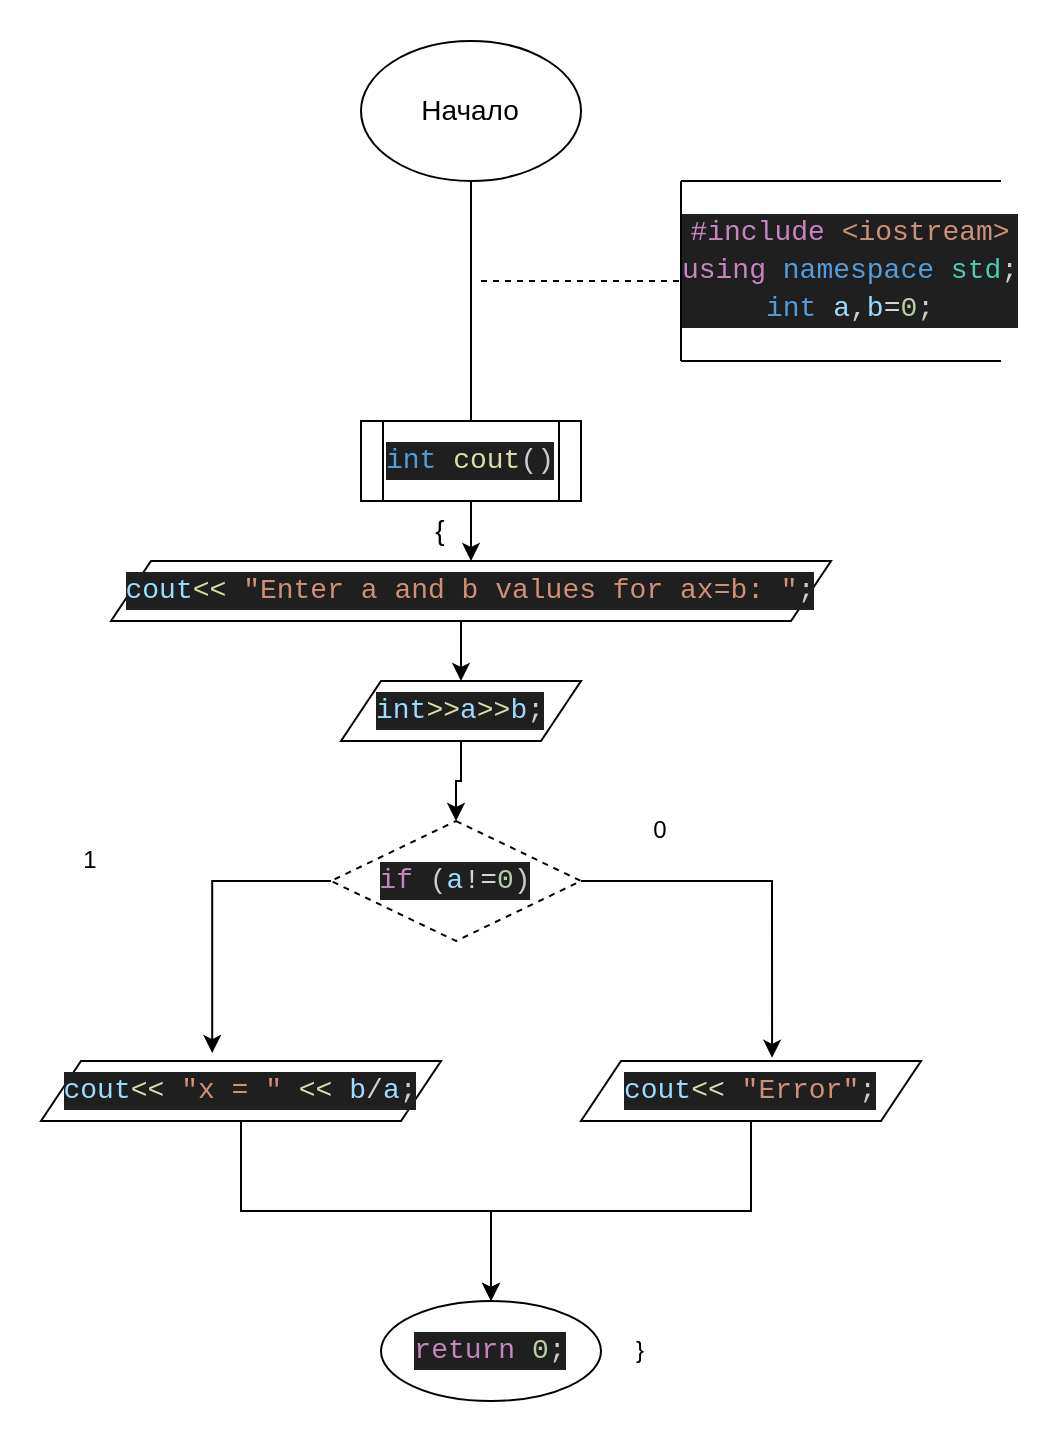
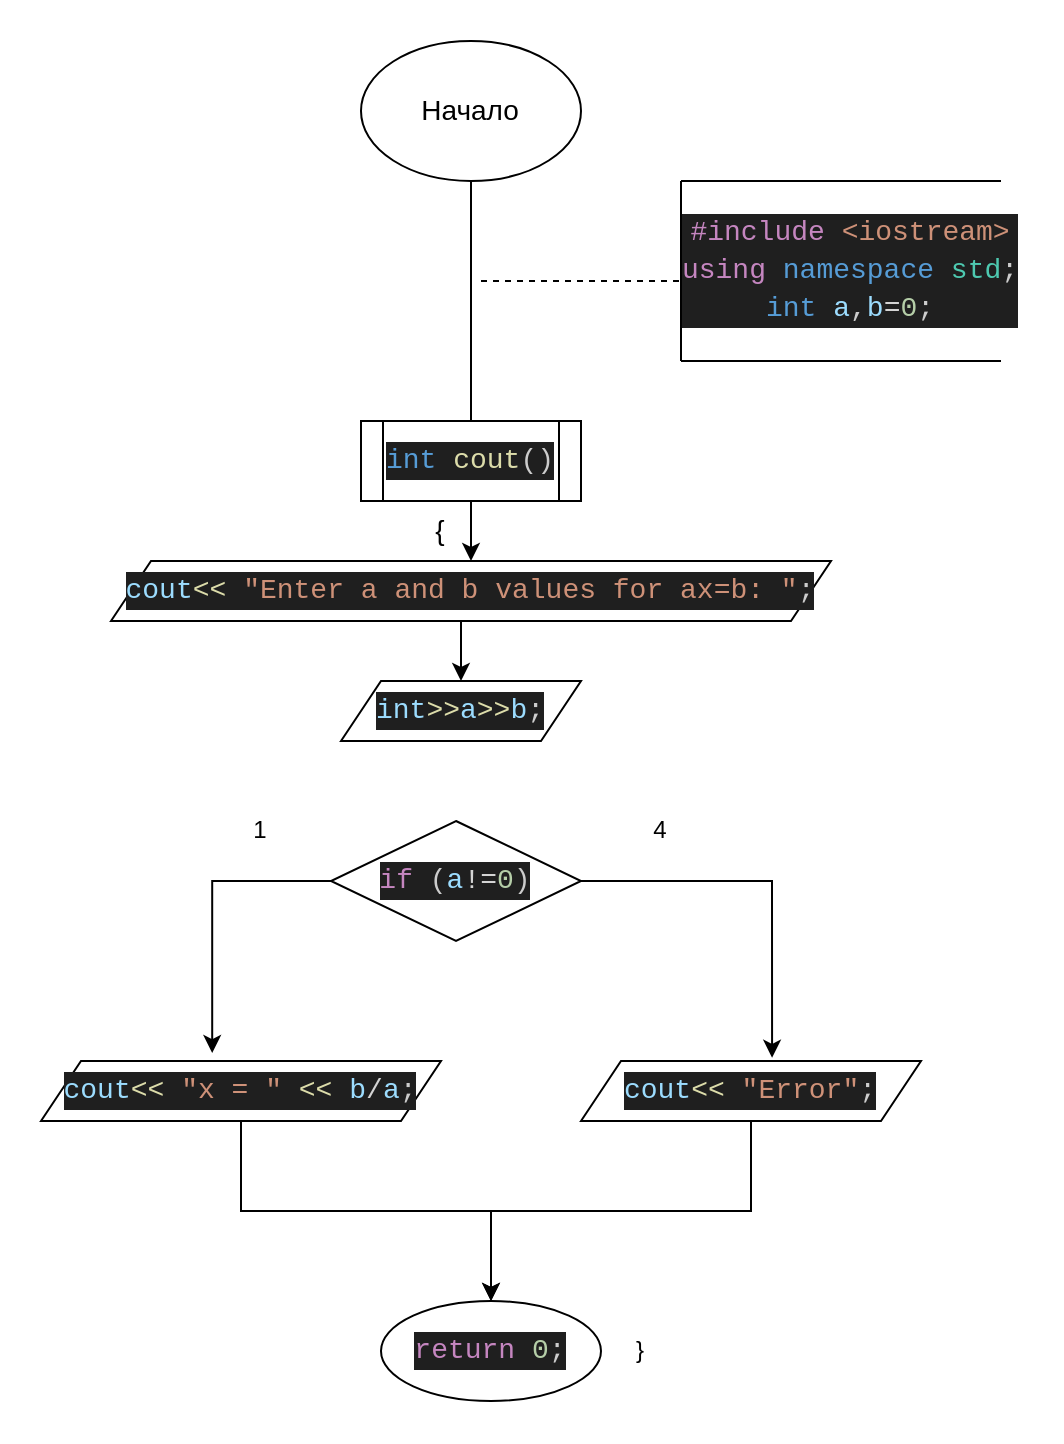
edge "int>>a>>b;" -> "if (a!=0)": removed
node "0": label "0" -> "4"
node "1": moved (91, 861) -> (261, 831)
node "if (a!=0)": style dashed -> solid
